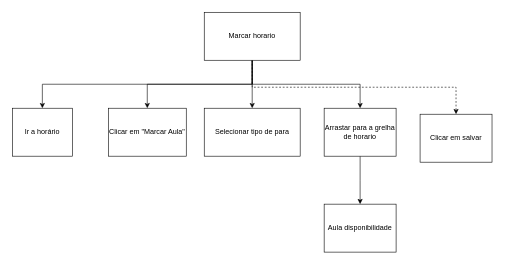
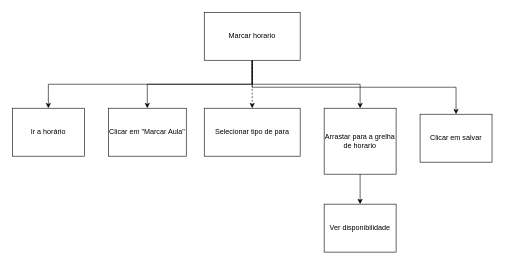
edge "Marcar horario" -> "Clicar em salvar": style dashed -> solid
edge "Marcar horario" -> "Selecionar tipo de para": style solid -> dashed
node "Ir a horário": size 60x48 -> 72x48
node "Arrastar para a grelha de horario": size 72x48 -> 72x66
node "Aula disponibilidade": label "Aula disponibilidade" -> "Ver disponibilidade"
